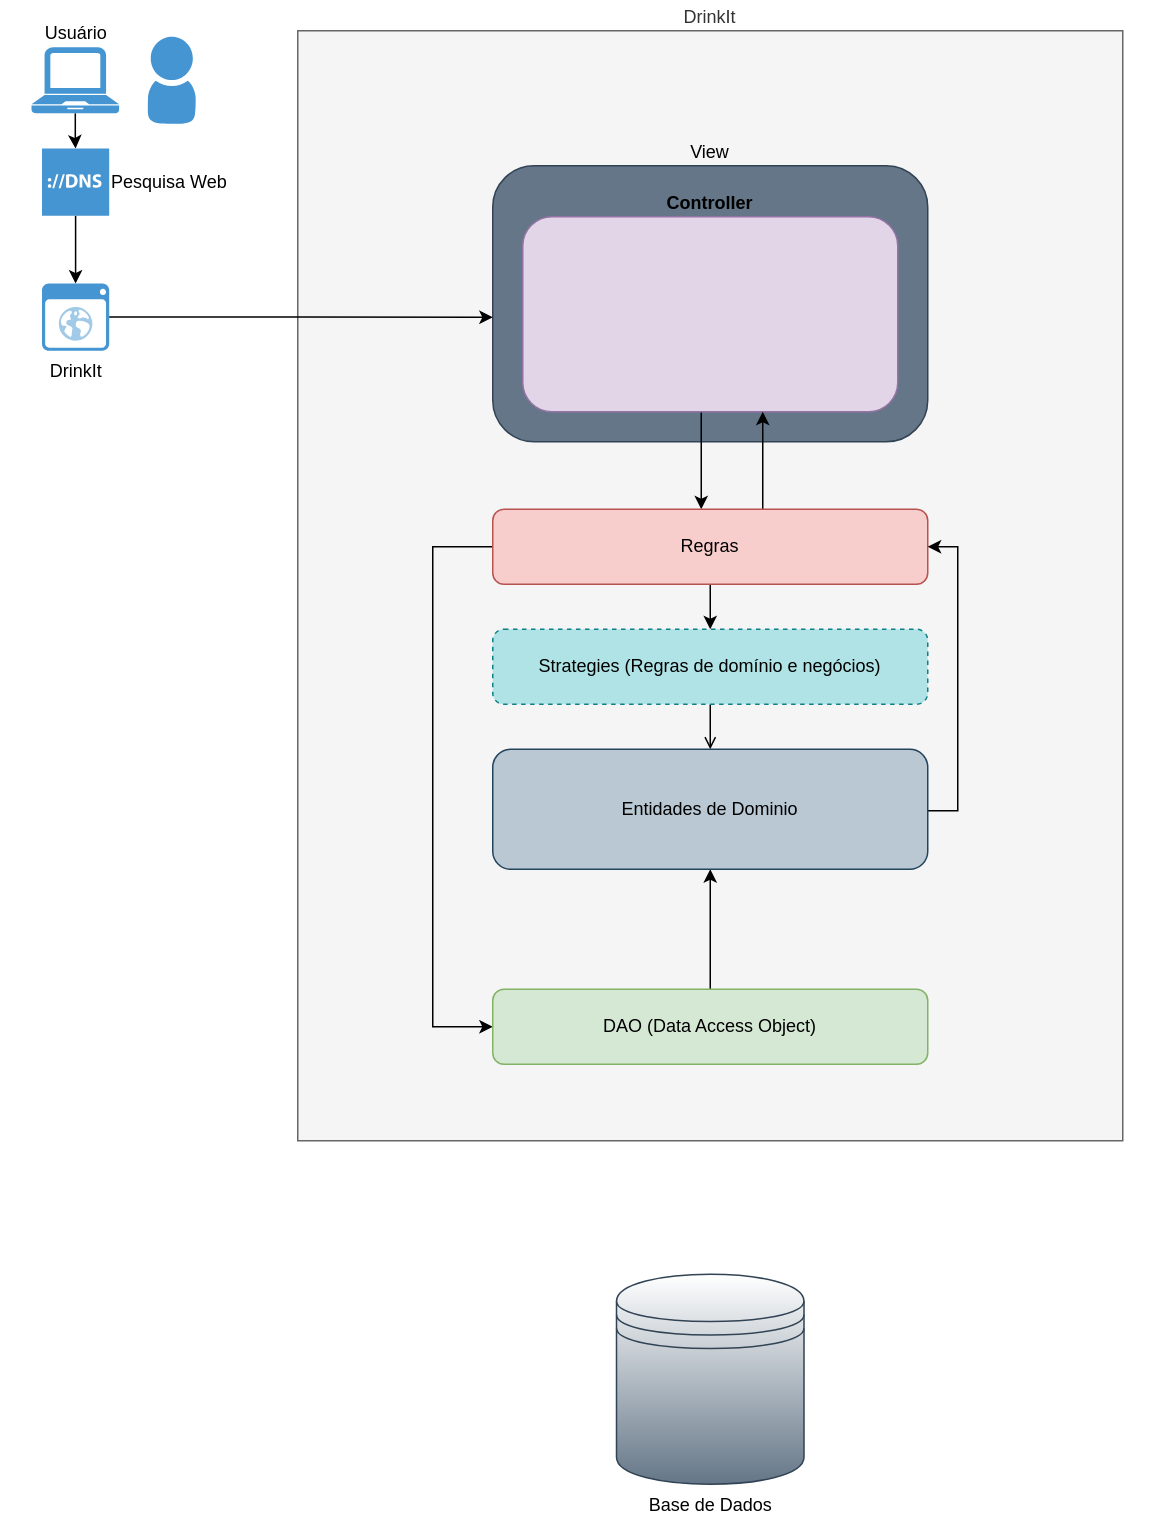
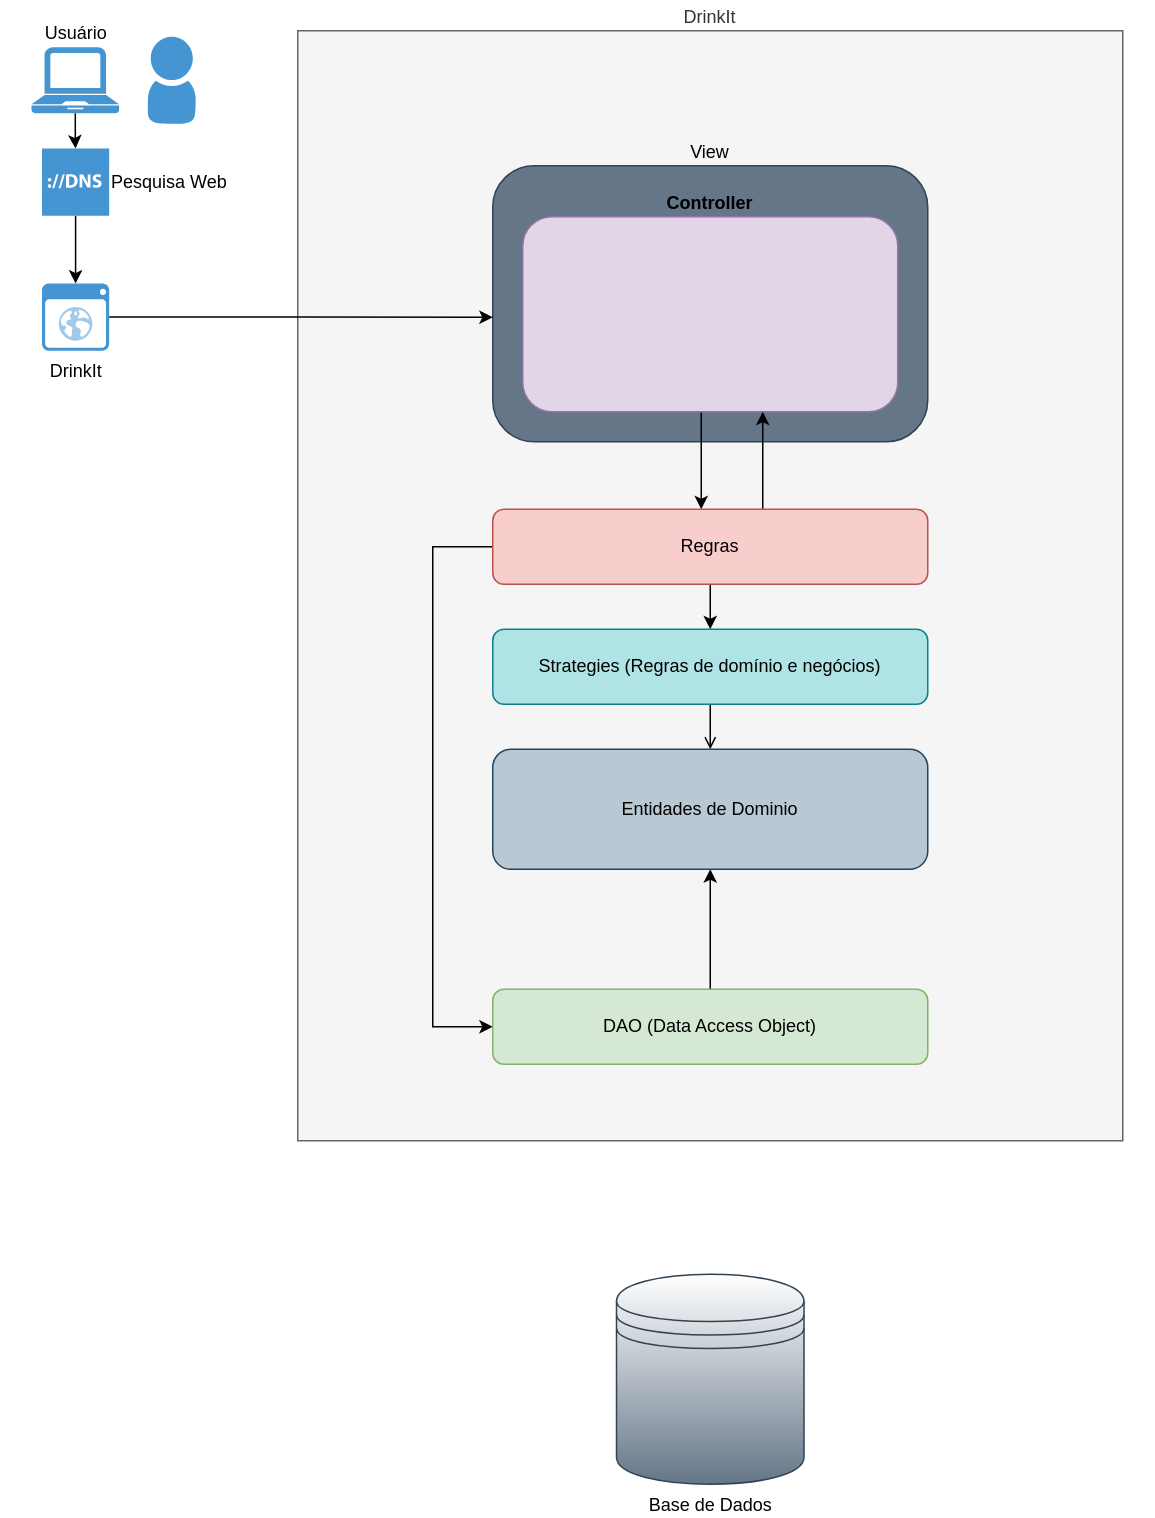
node "Strategies (Regras de domínio e negócios)": style dashed -> solid
edge "Entidades de Dominio" -> "Regras": removed
